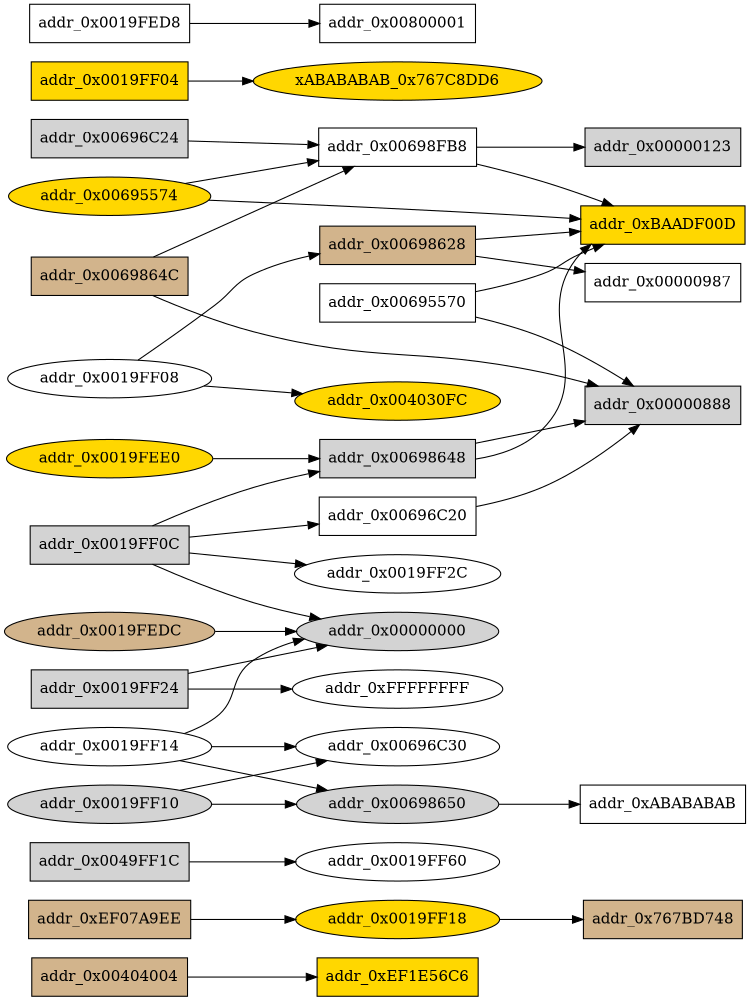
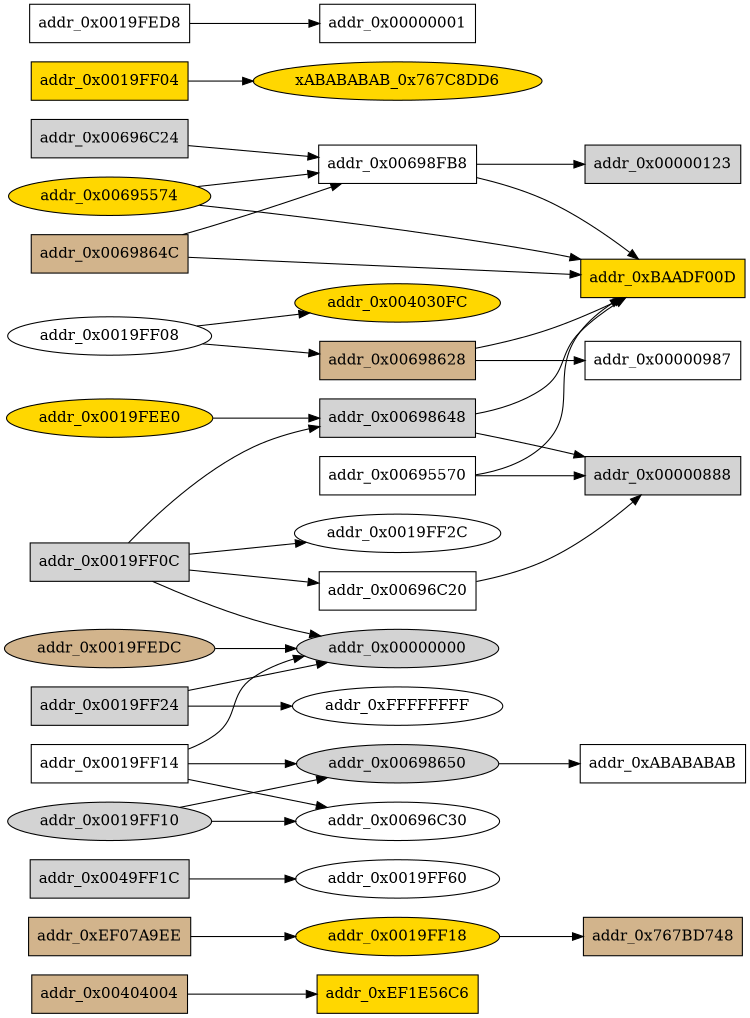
node "addr_0x00800001": label "addr_0x00800001" -> "addr_0x00000001"
edge "addr_0x0069864C" -> "addr_0x00000888": now "addr_0x0069864C" -> "addr_0xBAADF00D"
node "addr_0x0019FF14": shape ellipse -> box
